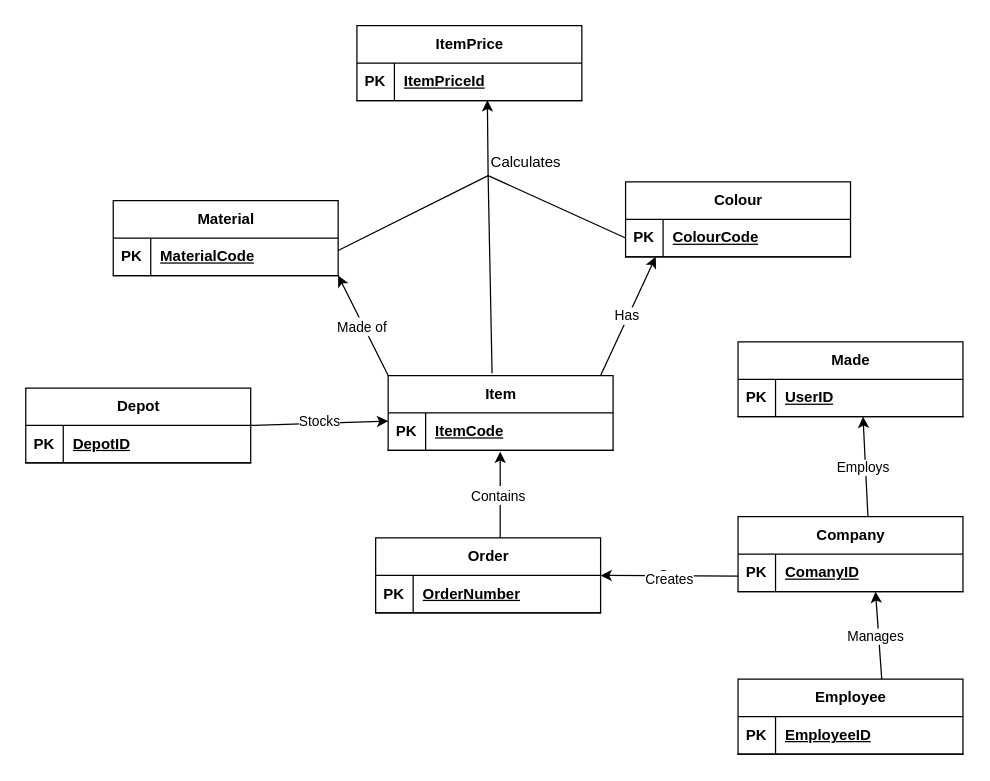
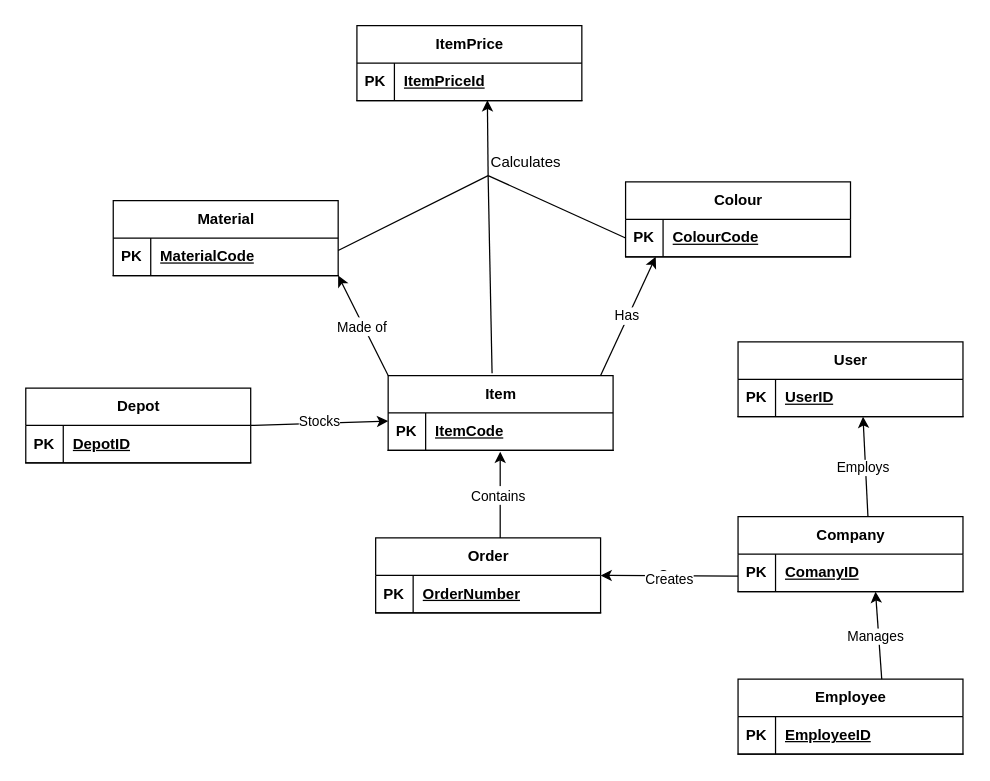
node "Made": label "Made" -> "User"
